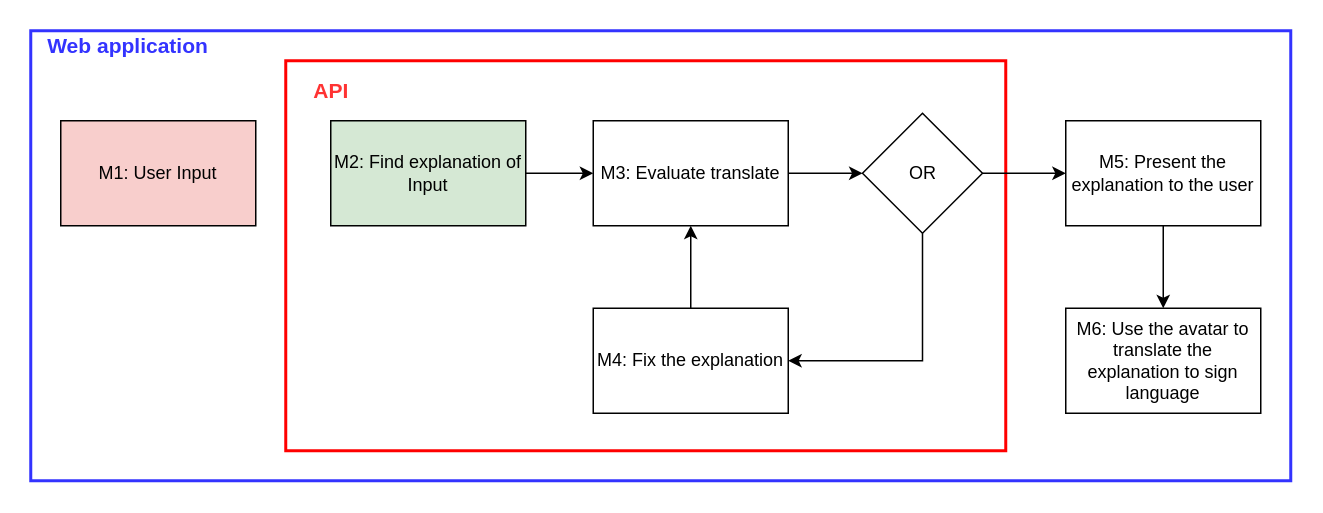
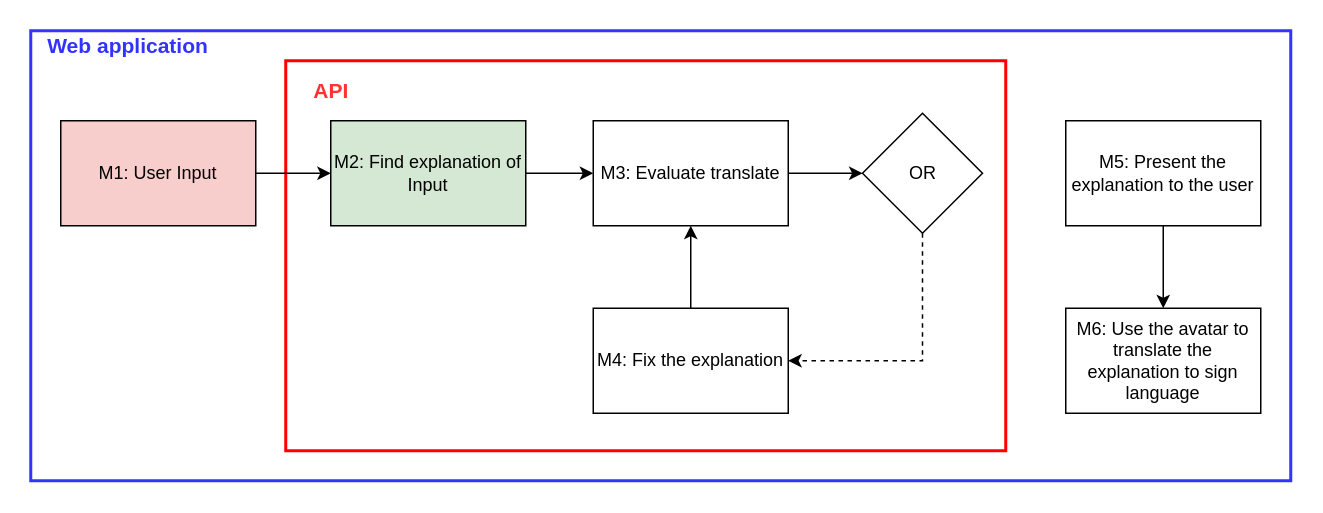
edge "M1: User Input" -> "M2: Find explanation of Input": added
edge "OR" -> "M5: Present the explanation to the user": removed
edge "OR" -> "M4: Fix the explanation": style solid -> dashed
